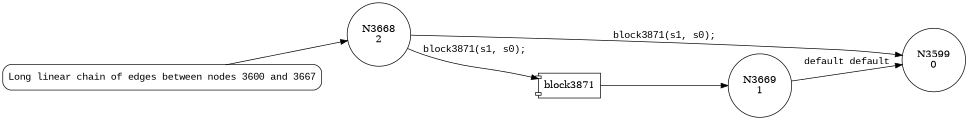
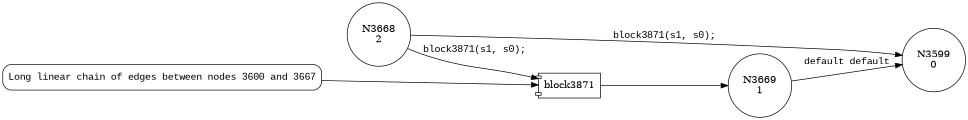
edge "Long linear chain of edges between nodes 3600 and 3667" -> "N3668 2": now "Long linear chain of edges between nodes 3600 and 3667" -> "block3871"
